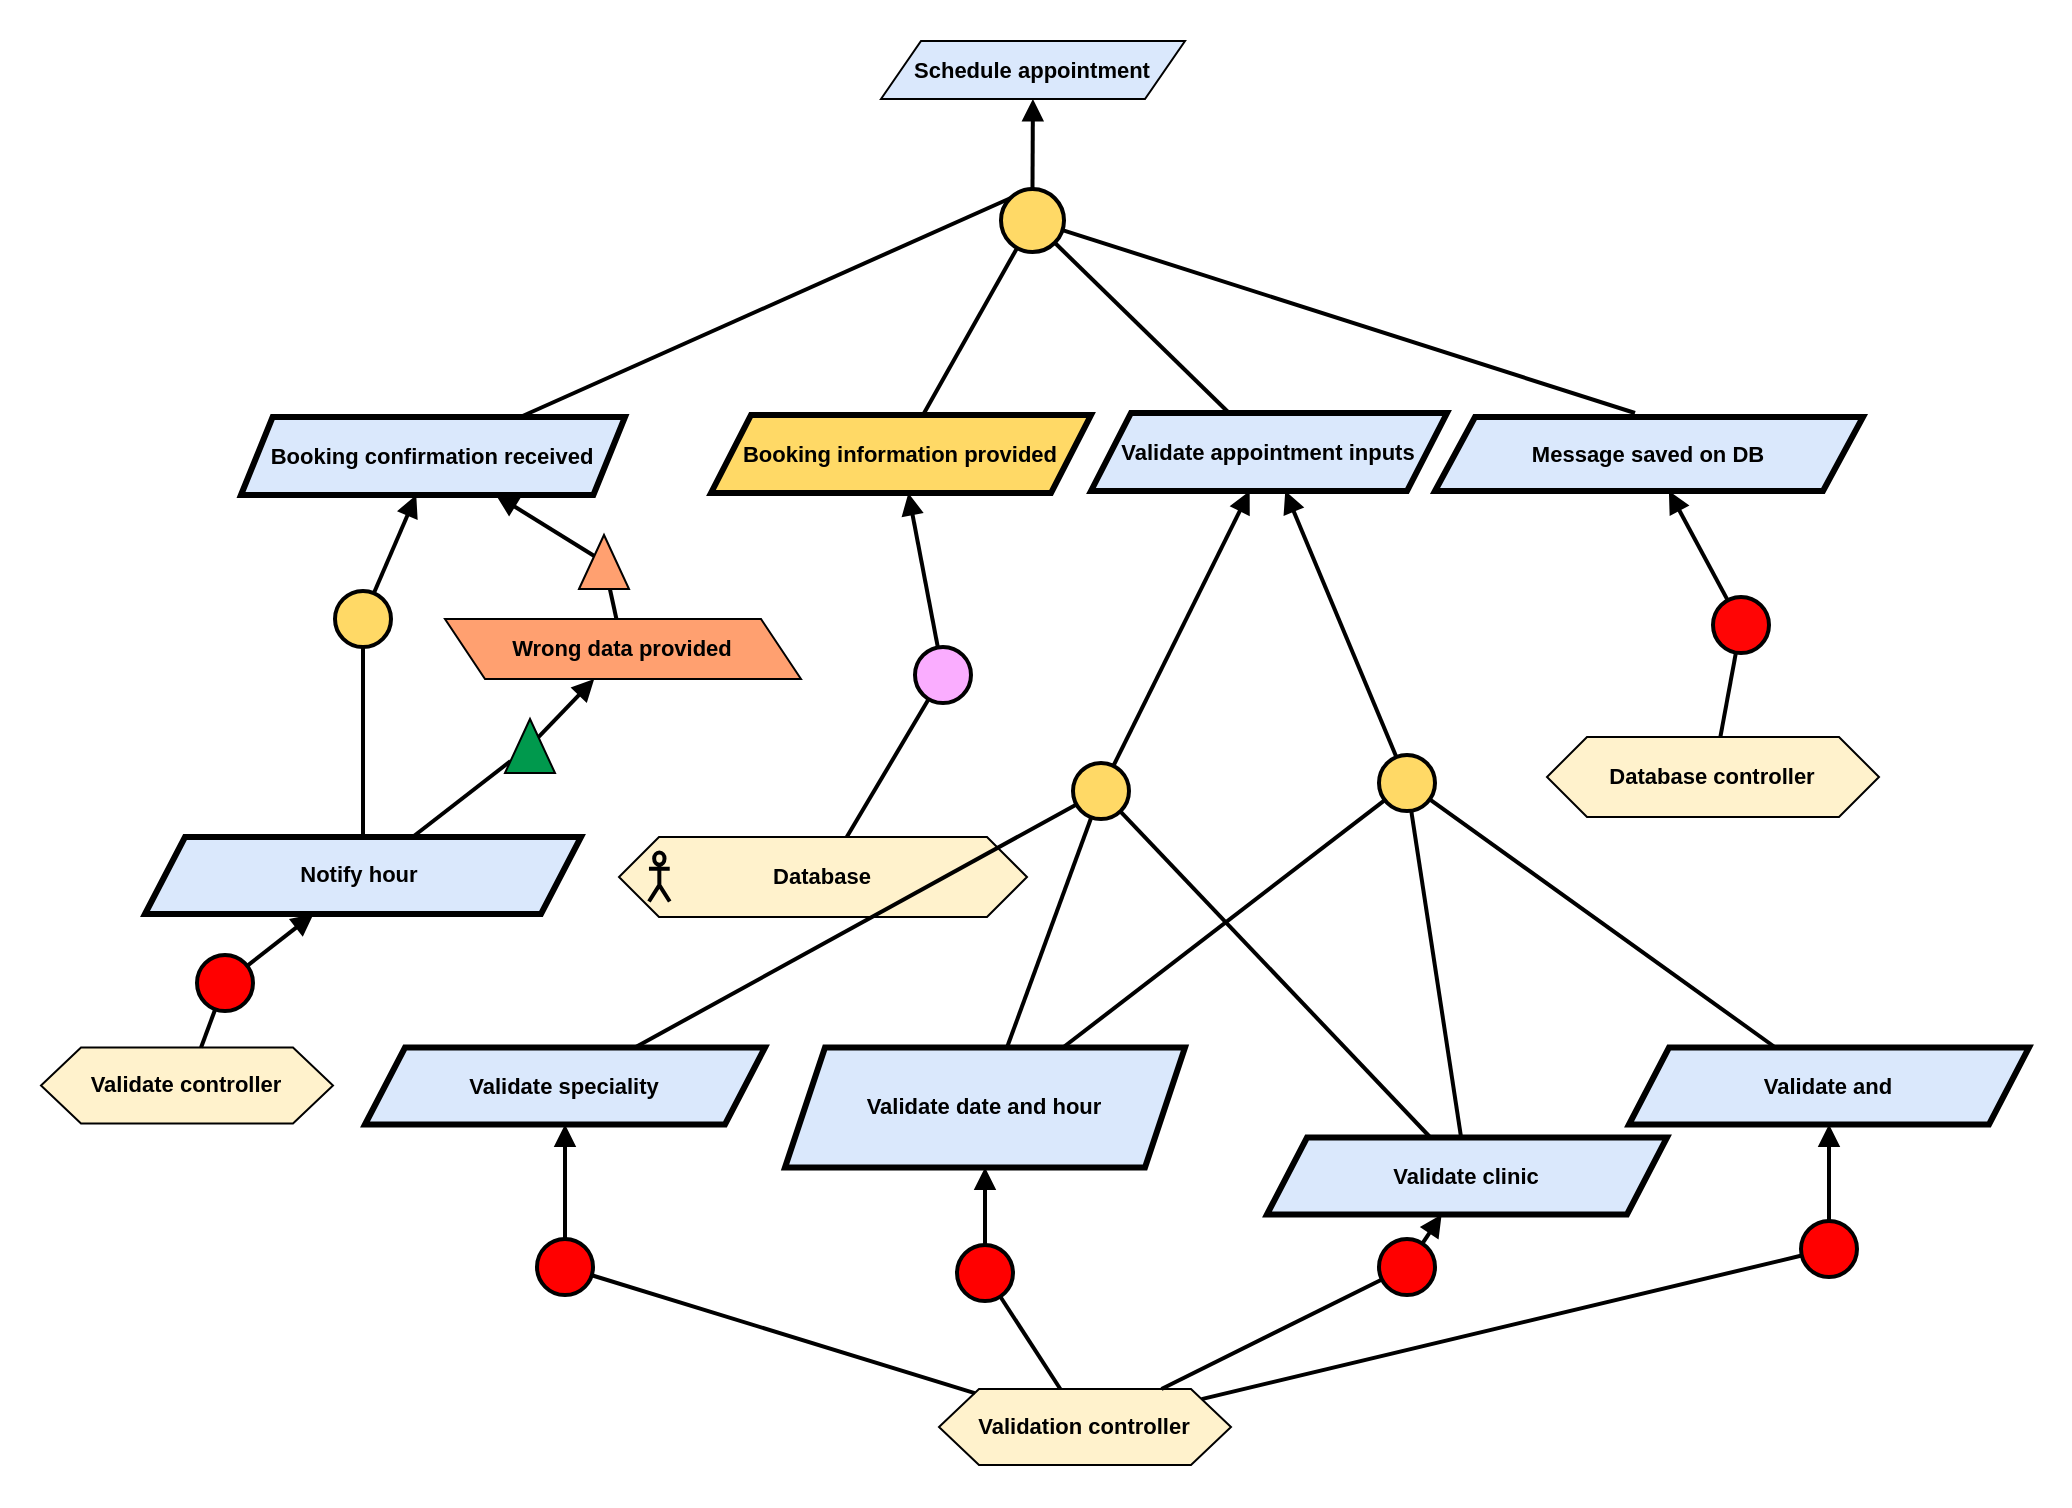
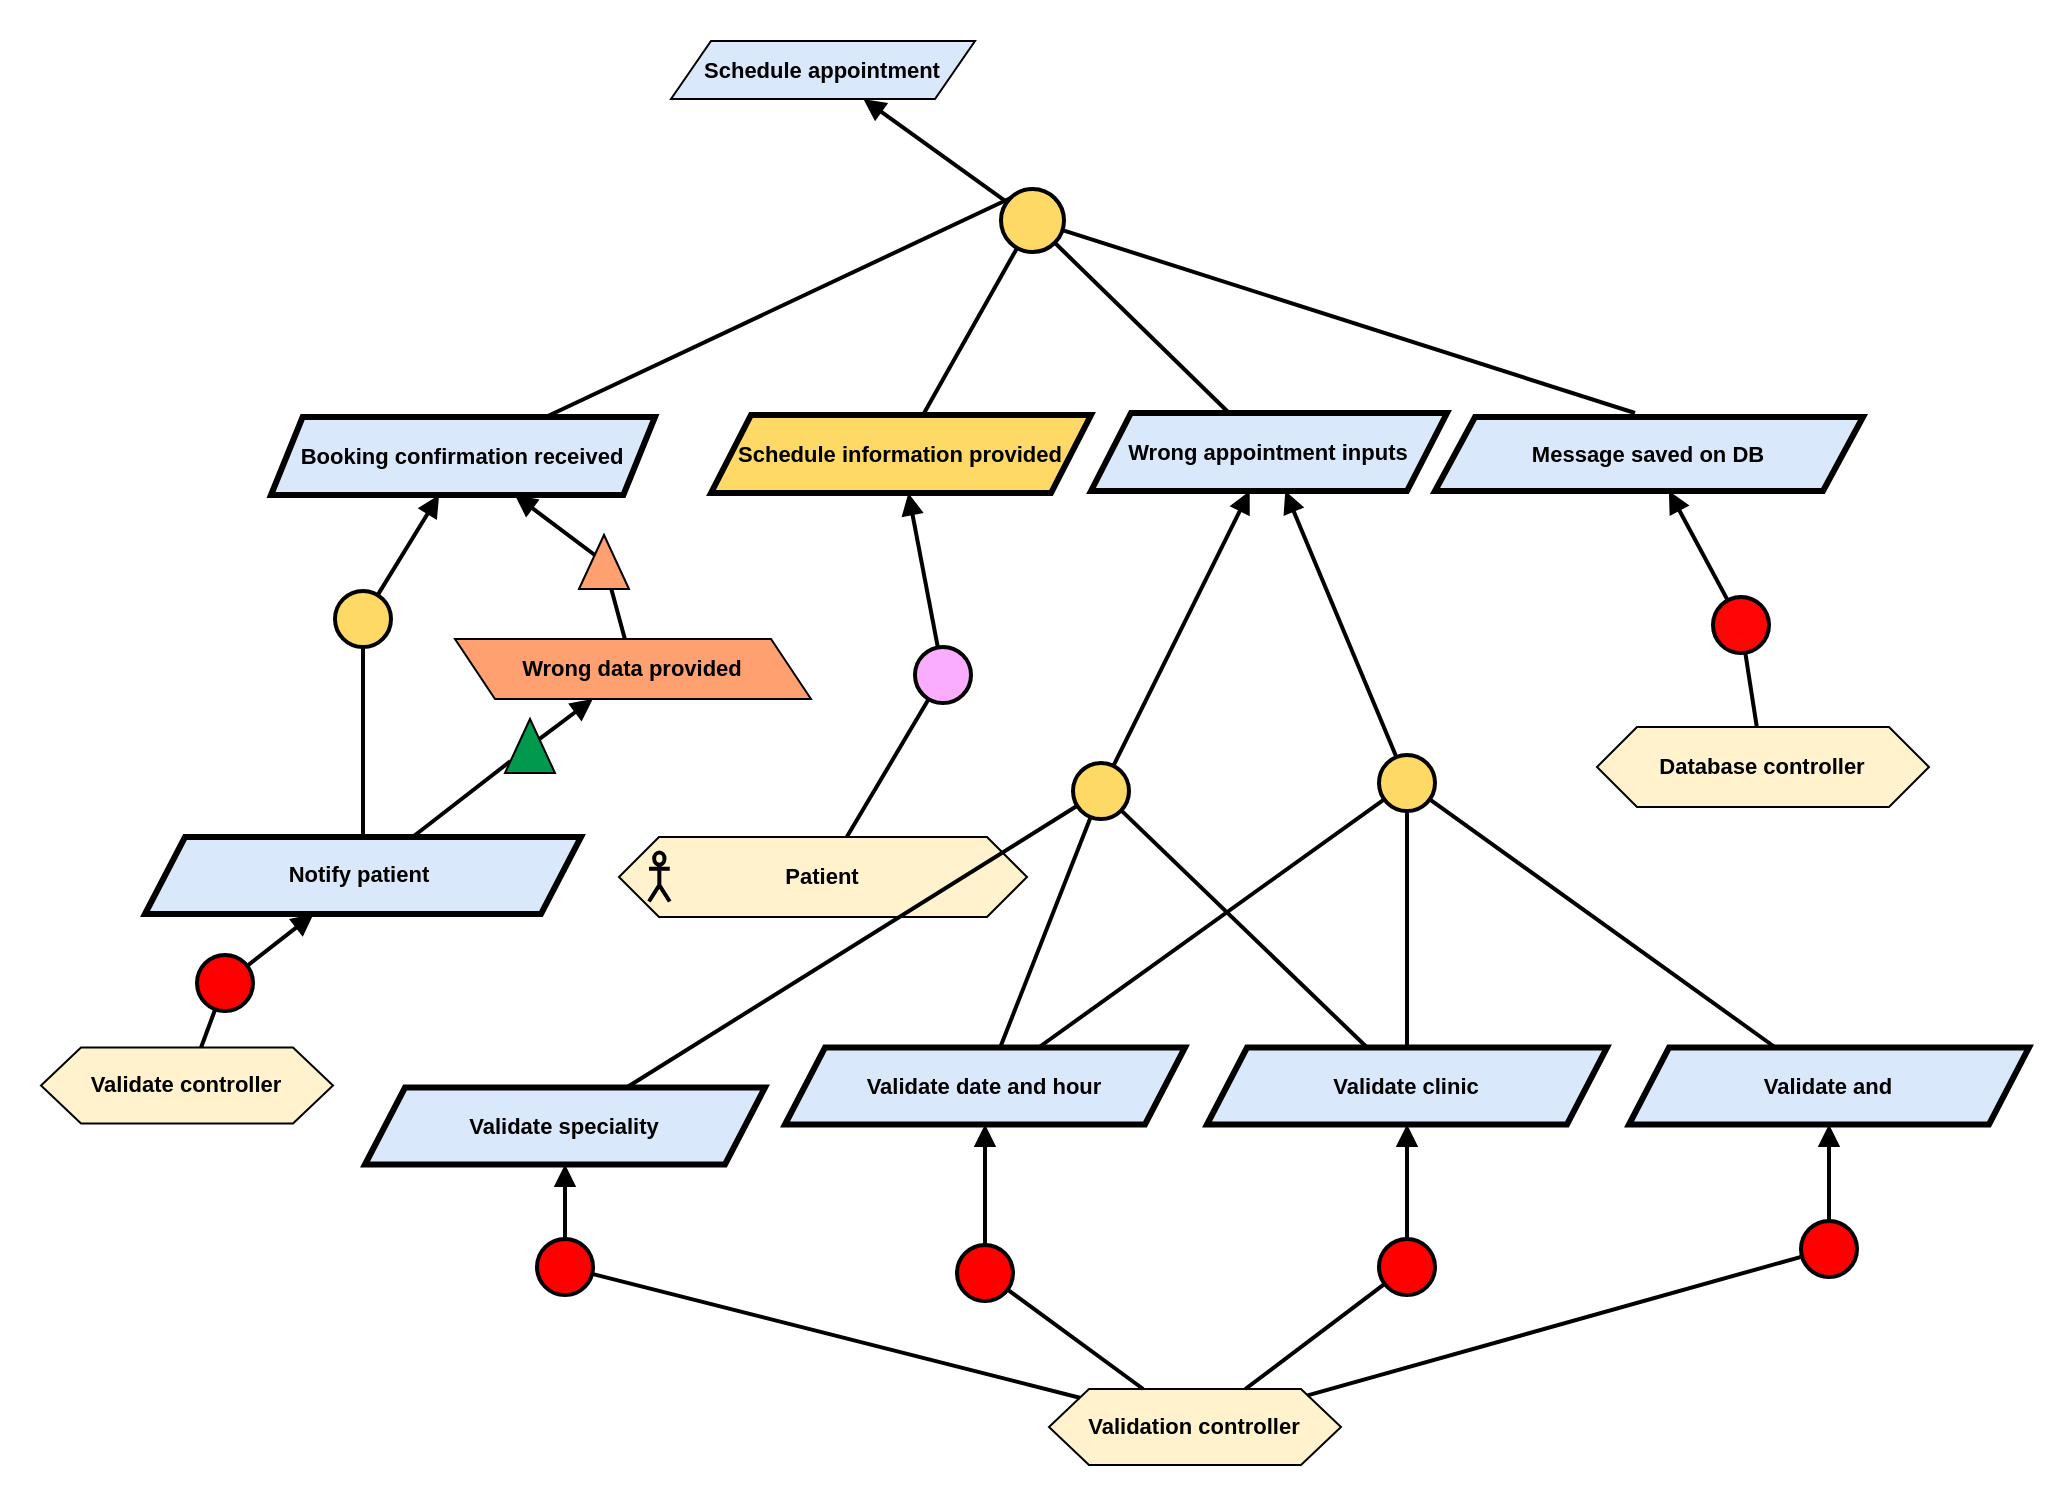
node "Schedule appointment": moved (1033, 70) -> (823, 70)
node "Validate appointment inputs": label "Validate appointment inputs" -> "Wrong appointment inputs"
node "Booking information provided": label "Booking information provided" -> "Schedule information provided"
node "Booking confirmation received": moved (433, 456) -> (463, 456)
node "Wrong data provided": moved (623, 649) -> (633, 669)
node "Database controller": moved (1713, 777) -> (1763, 767)
node "Notify hour": label "Notify hour" -> "Notify patient"
node "Database": label "Database" -> "Patient"
node "Validate speciality": moved (565, 1086) -> (565, 1126)
node "Validate date and hour": size 400x120 -> 400x77
node "Validate clinic": moved (1467, 1176) -> (1407, 1086)
node "Validation controller": moved (1085, 1427) -> (1195, 1427)
